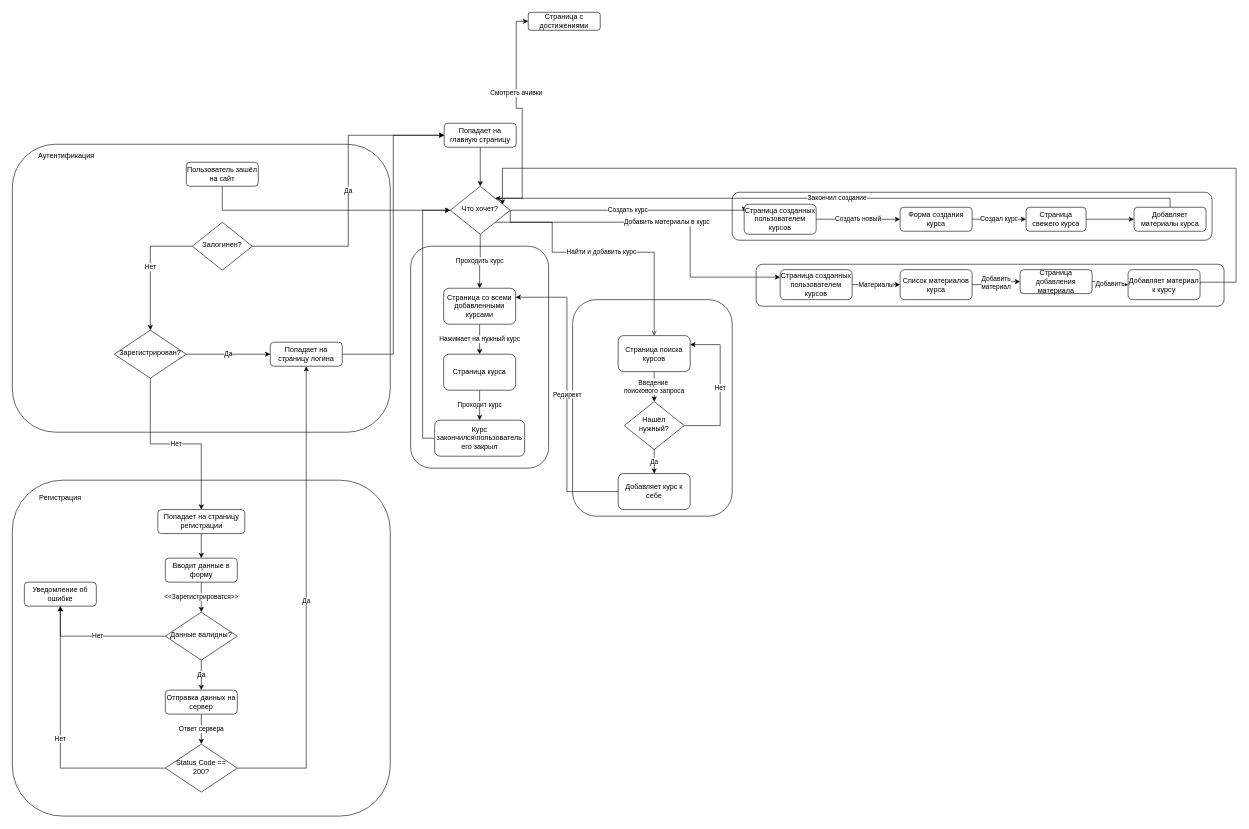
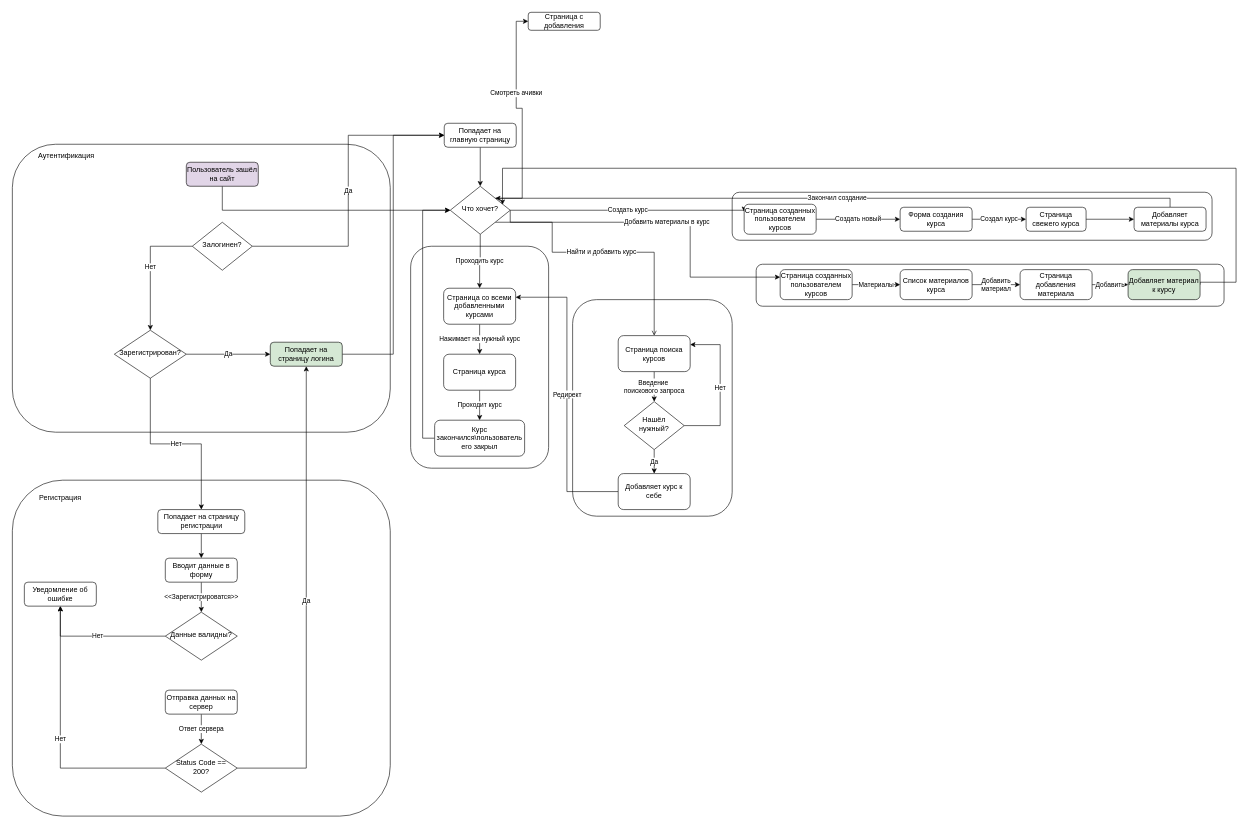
node "Страница с достижениями": label "Страница с достижениями" -> "Страница с добавления"
node "Пользователь зашёл на сайт": fillcolor #ffffff -> #e1d5e7
node "Страница добавления материала": size 72x24 -> 72x30
node "Добавляет материал к курсу": fillcolor #ffffff -> #d5e8d4
node "Попадает на страницу логина": fillcolor #ffffff -> #d5e8d4
edge "Данные валидны?" -> "Отправка данных на сервер": removed, label "Да"
